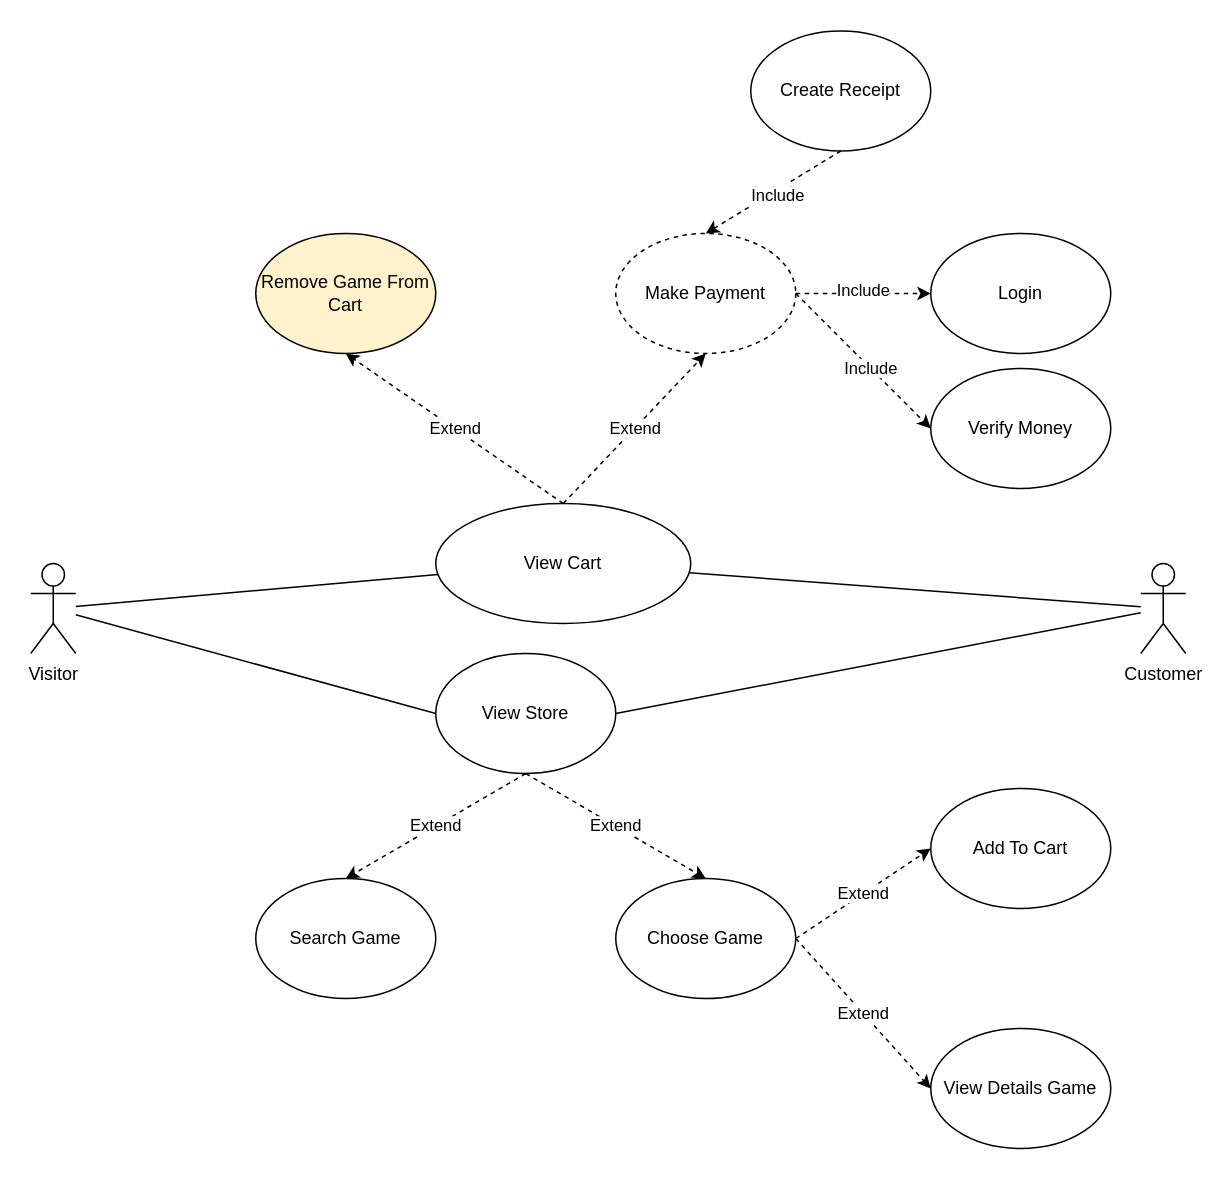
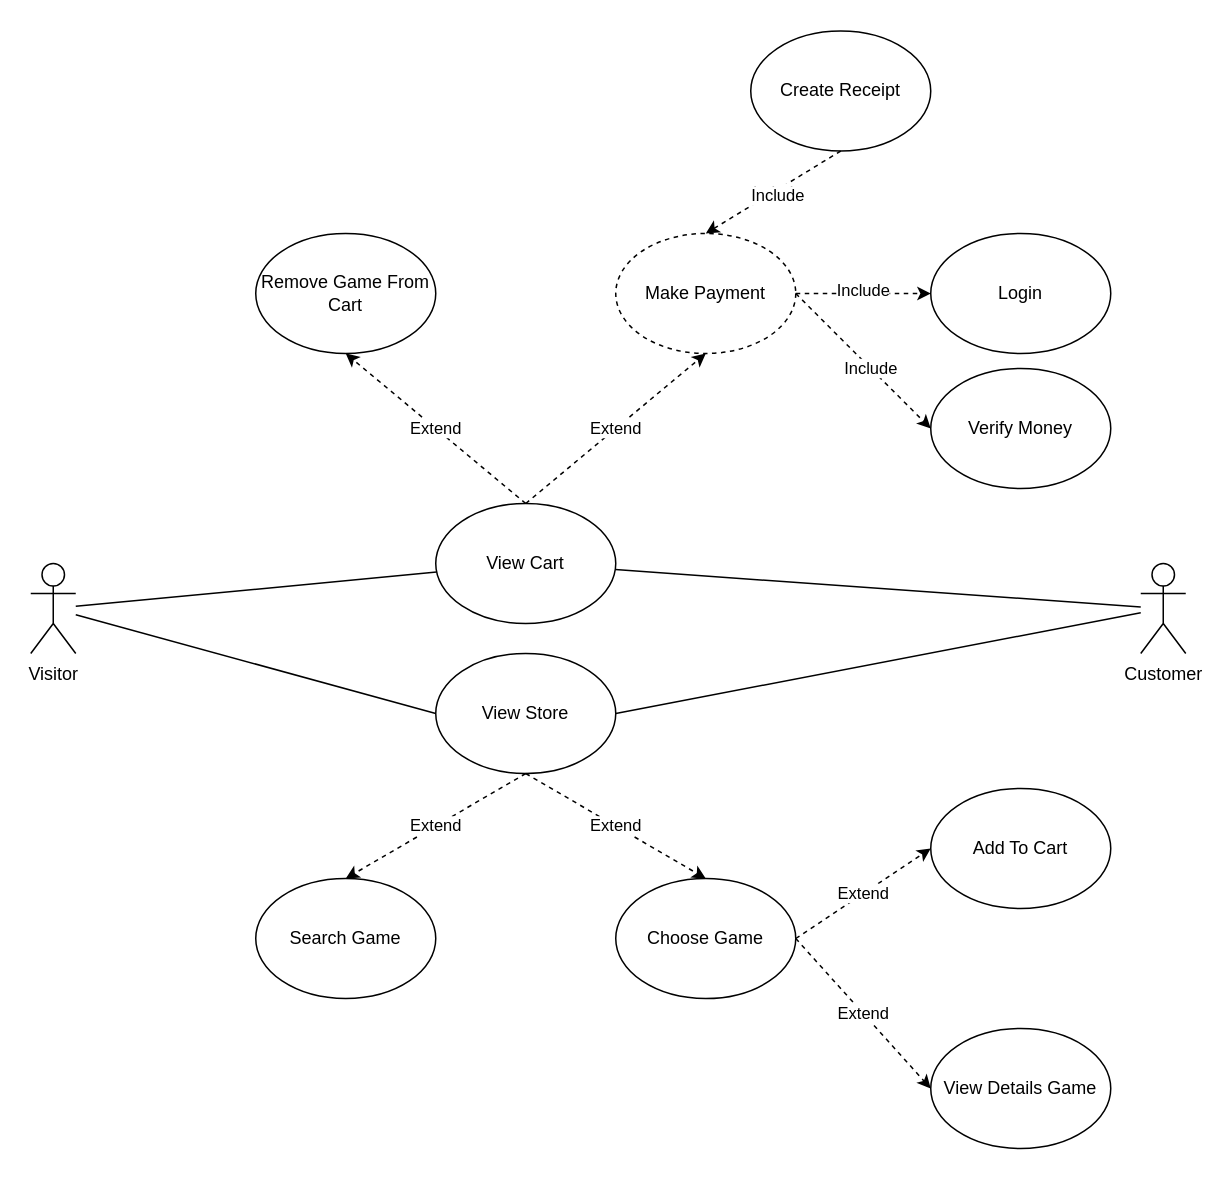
node "Remove Game From Cart": fillcolor #fff2cc -> #ffffff
node "View Cart": size 255x120 -> 180x120
